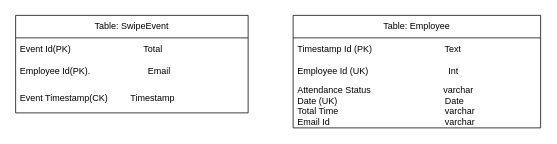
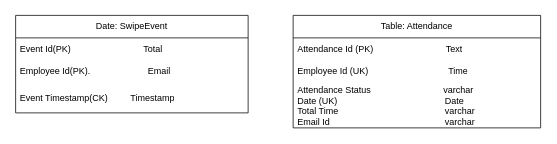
node "Table: SwipeEvent": label "Table: SwipeEvent" -> "Date: SwipeEvent"
node "Table: Employee": label "Table: Employee" -> "Table: Attendance"
node "Timestamp Id (PK) Text": label "Timestamp Id (PK) Text" -> "Attendance Id (PK) Text"
node "Employee Id (UK) Int": label "Employee Id (UK) Int" -> "Employee Id (UK) Time"
